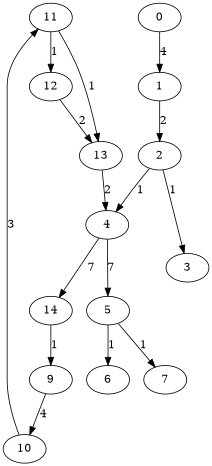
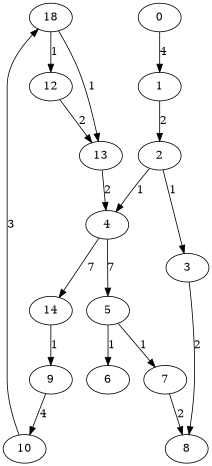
node "11": label "11" -> "18"
node "8": added
